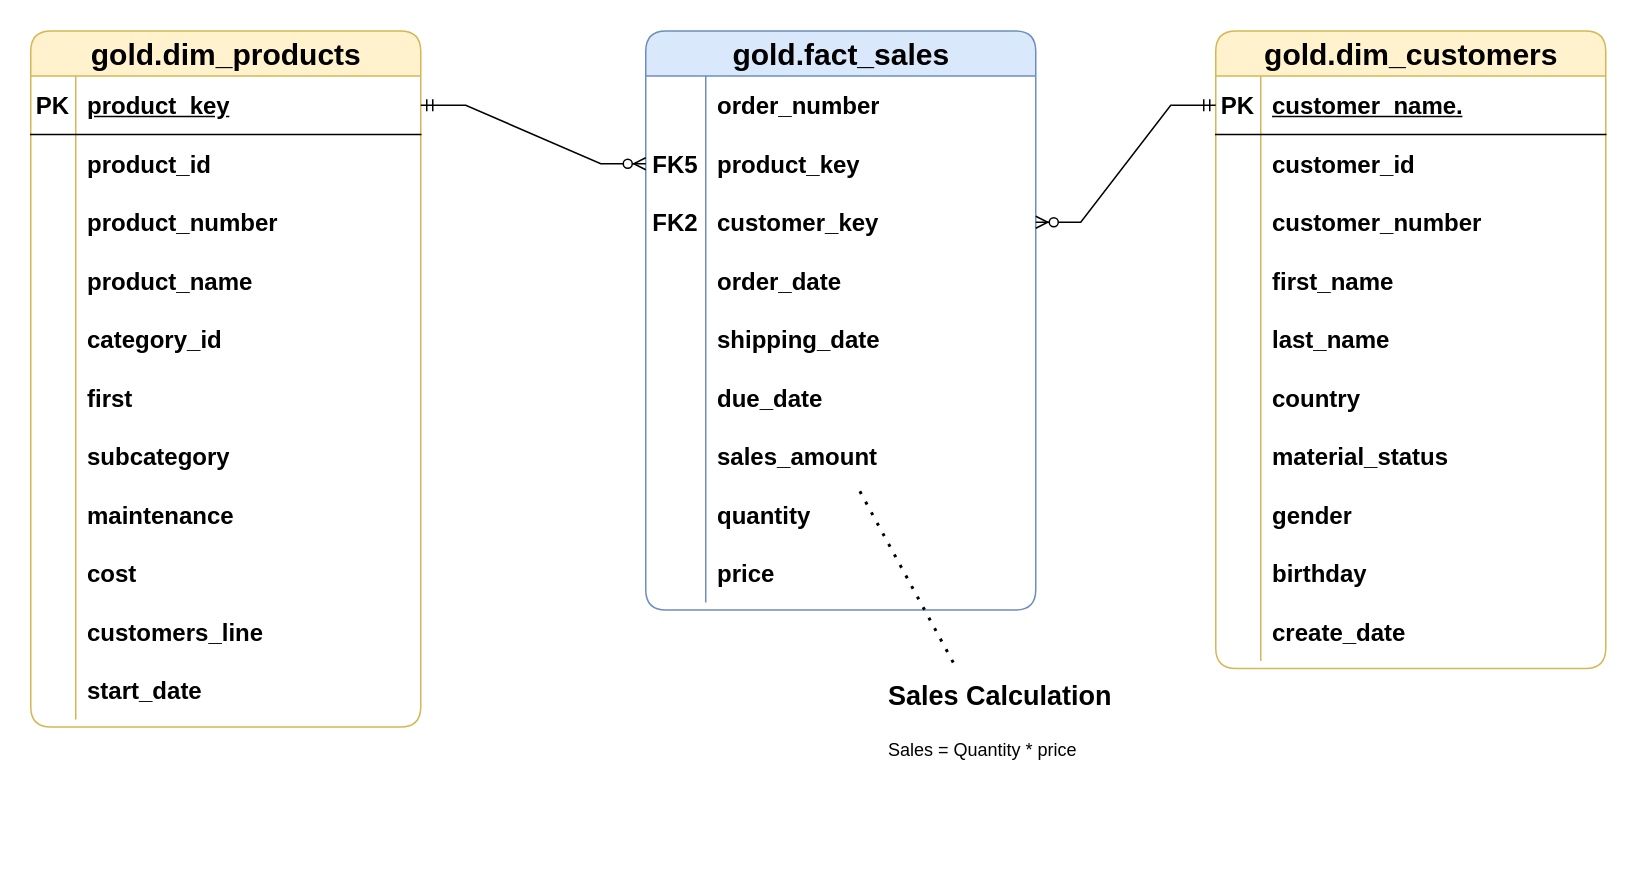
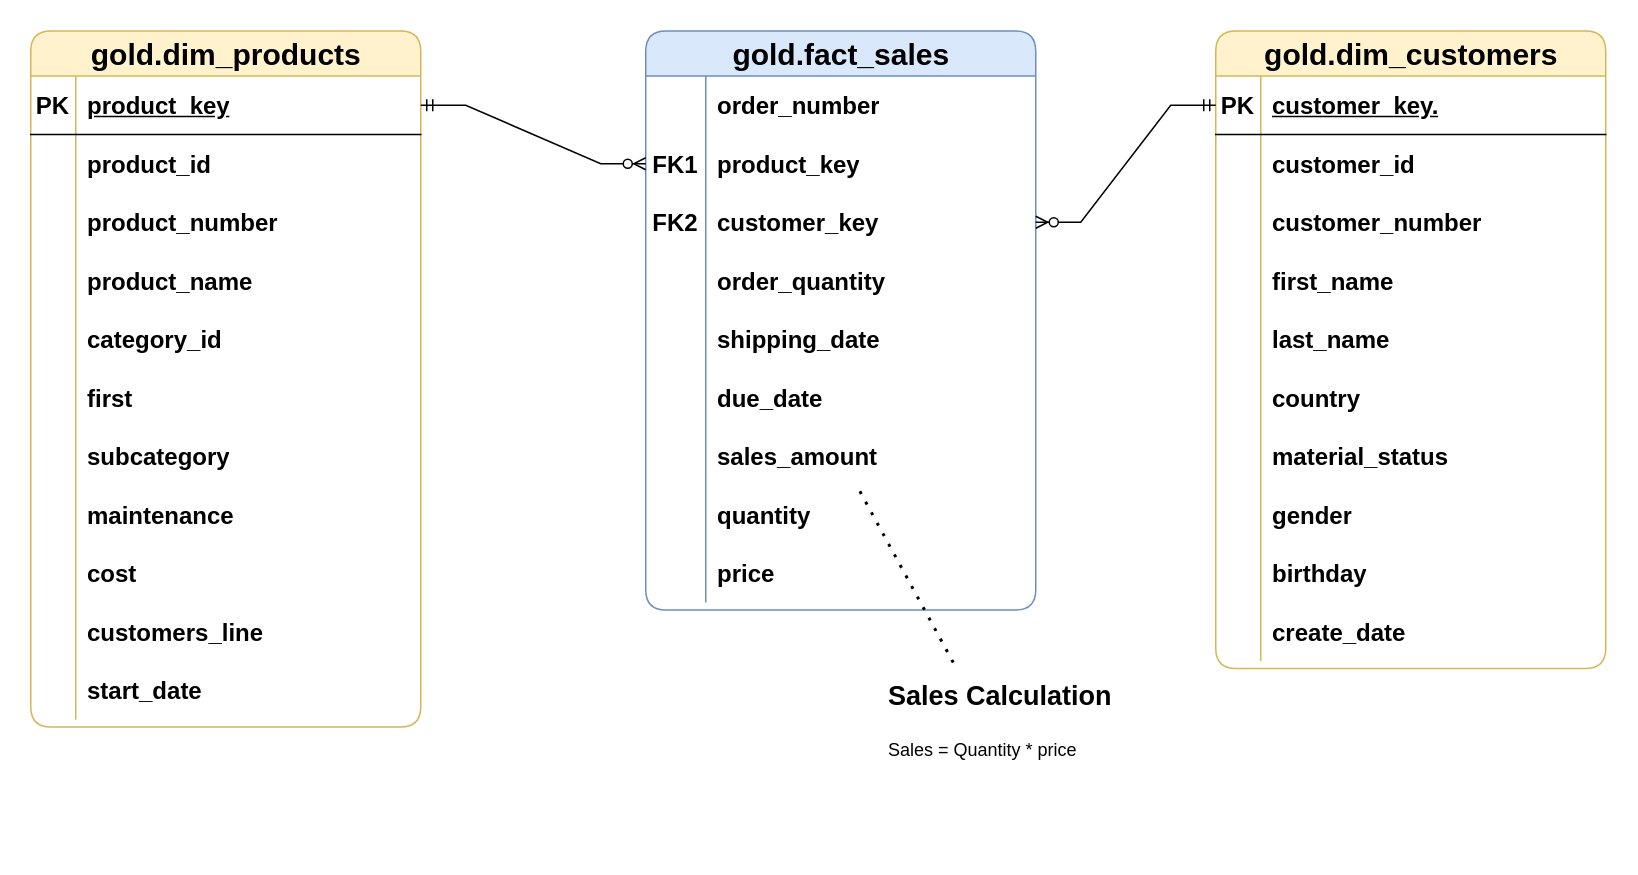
node "customer_name.": label "customer_name." -> "customer_key."
node "FK5": label "FK5" -> "FK1"
node "order_date": label "order_date" -> "order_quantity"
